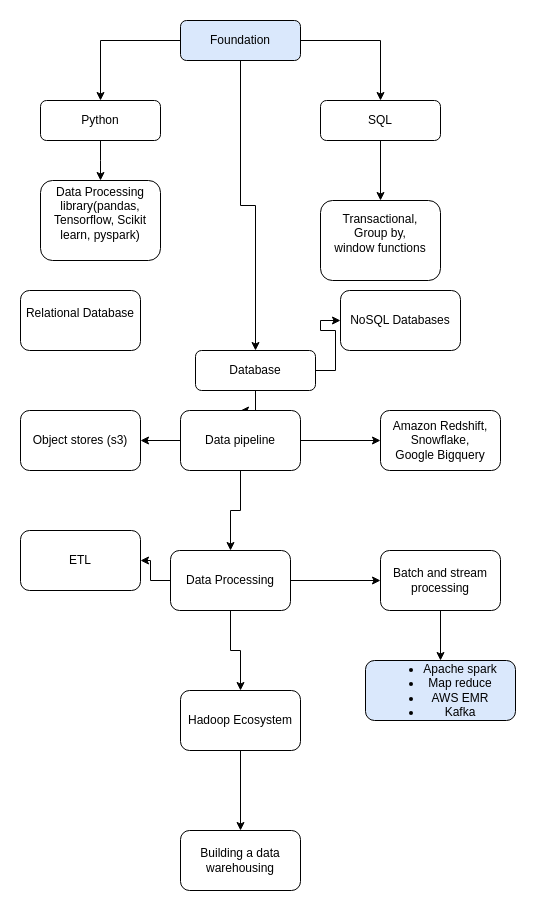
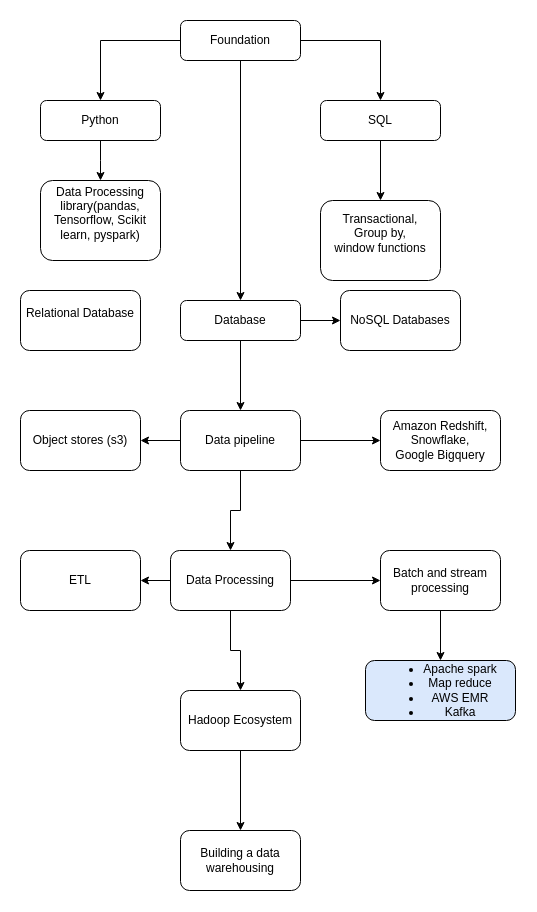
node "Foundation": fillcolor #dae8fc -> #ffffff
node "Database": moved (256, 371) -> (241, 321)
node "ETL": moved (81, 561) -> (81, 581)
